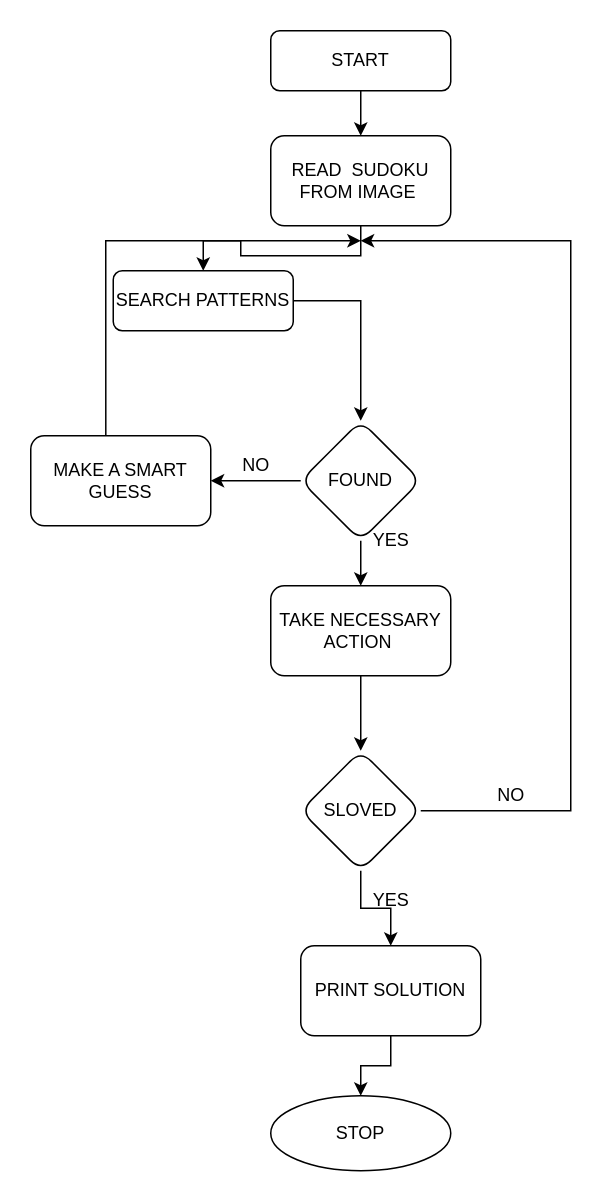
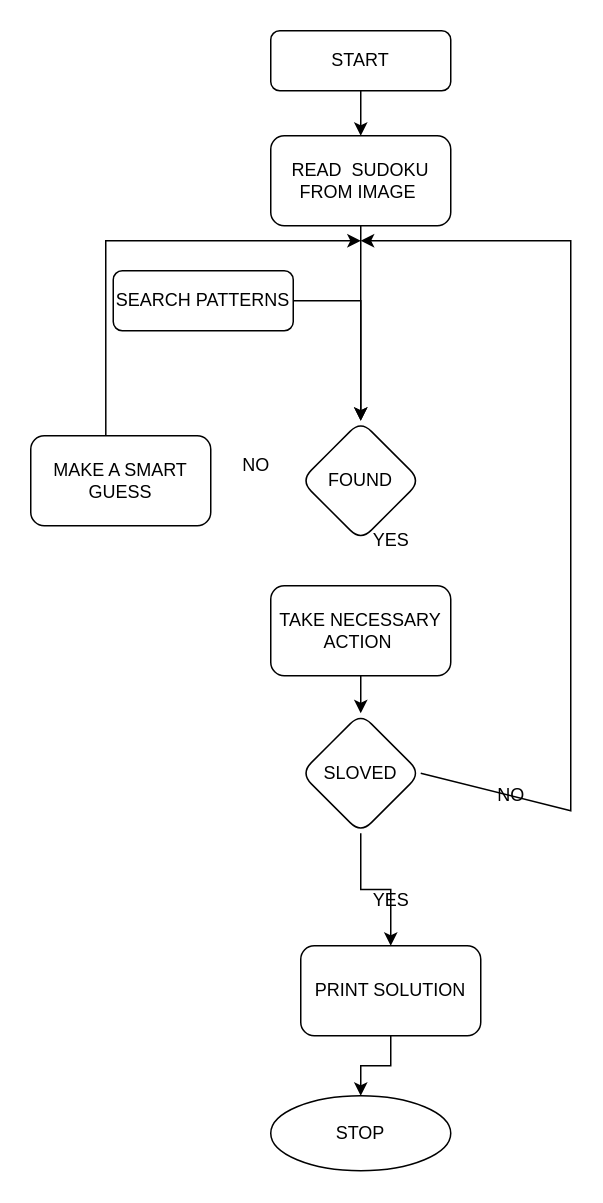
edge "READ SUDOKU FROM IMAGE" -> "SEARCH PATTERNS": now "READ SUDOKU FROM IMAGE" -> "FOUND"
edge "FOUND" -> "MAKE A SMART GUESS": removed
edge "FOUND" -> "TAKE NECESSARY ACTION": removed
node "SLOVED": moved (361, 811) -> (361, 773)
